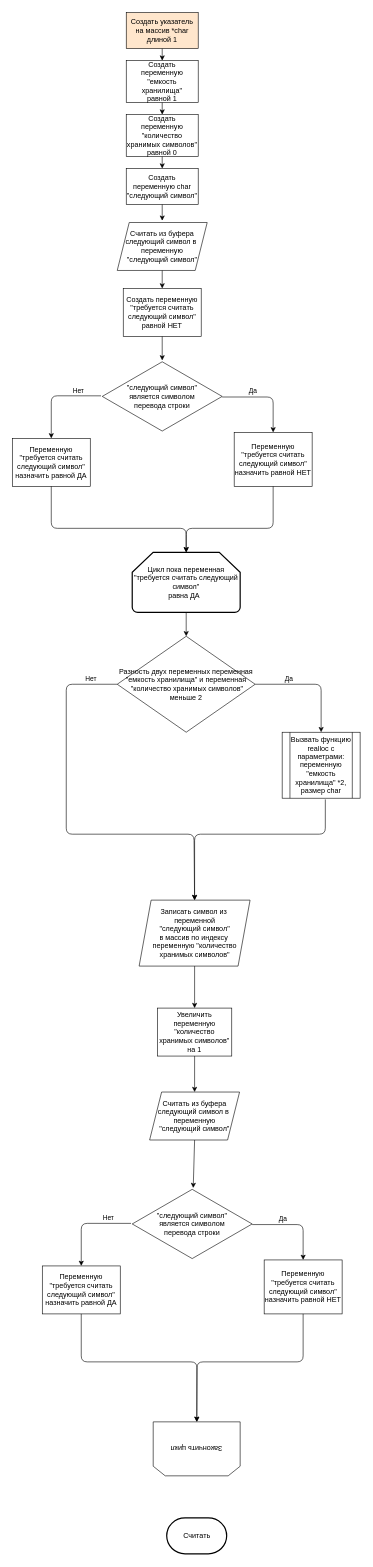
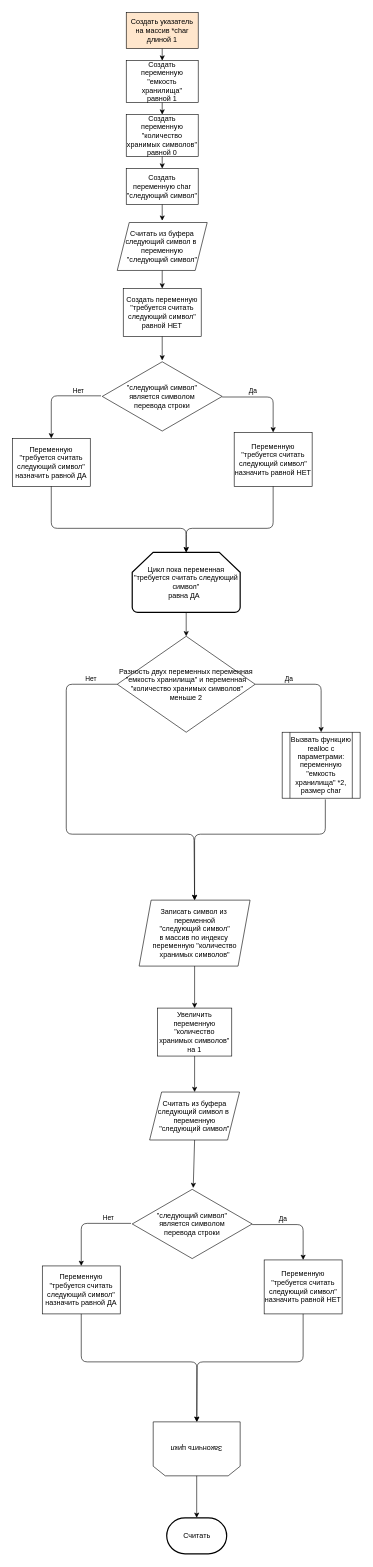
edge "Закончить цикл" -> "Считать": added
